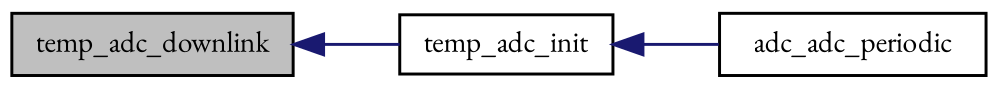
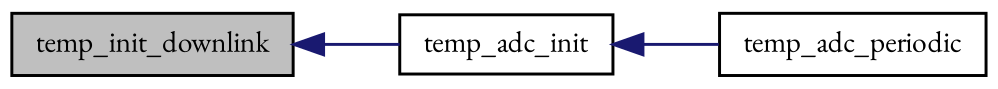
node "temp_adc_downlink": label "temp_adc_downlink" -> "temp_init_downlink"
node "adc_adc_periodic": label "adc_adc_periodic" -> "temp_adc_periodic"
